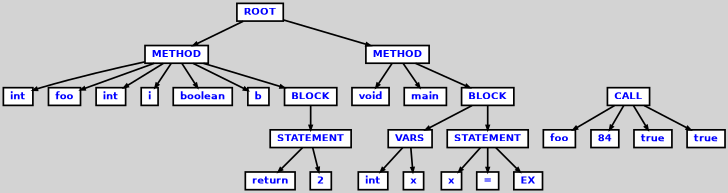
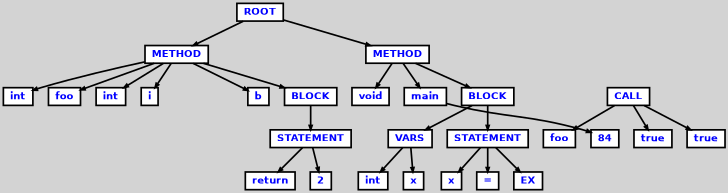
node "boolean": removed
edge "CALL" -> "84": now "main" -> "84"
